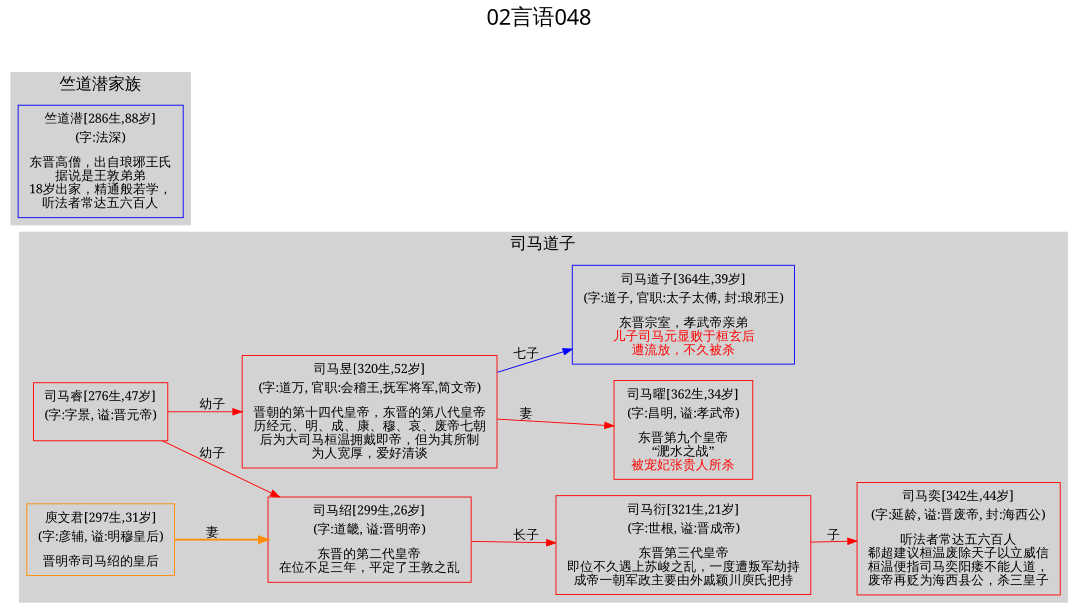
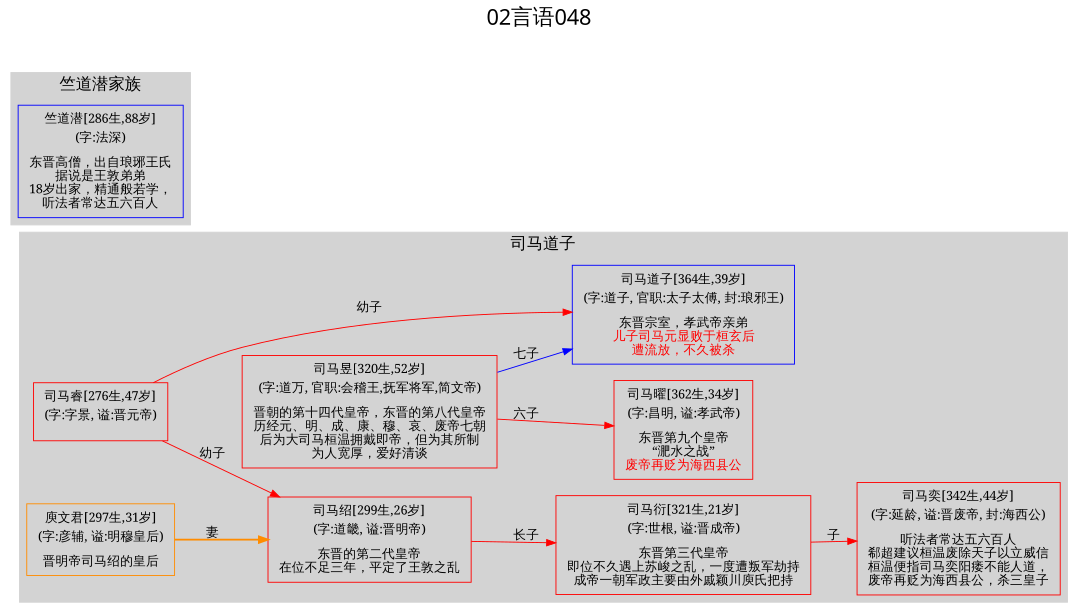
edge "司马睿[276生,47岁]" -> "司马昱[320生,52岁]": now "司马睿[276生,47岁]" -> "司马道子[364生,39岁]"
edge "司马昱[320生,52岁]" -> "司马曜[362生,34岁]": label "妻" -> "六子"
node "司马曜[362生,34岁]": text "被宠妃张贵人所杀" -> "废帝再贬为海西县公"
